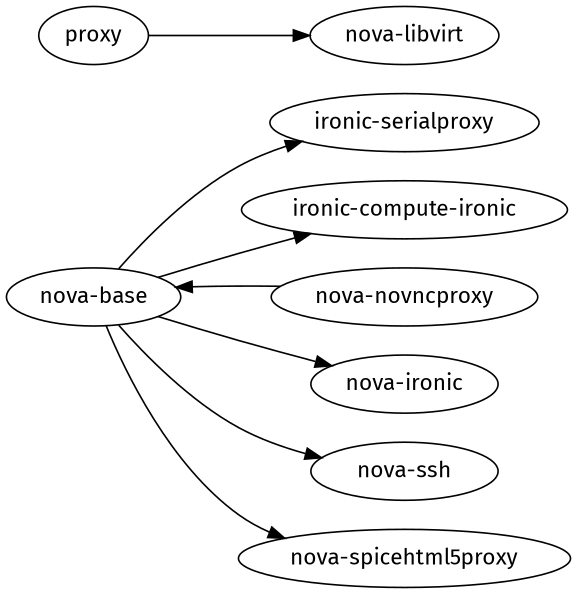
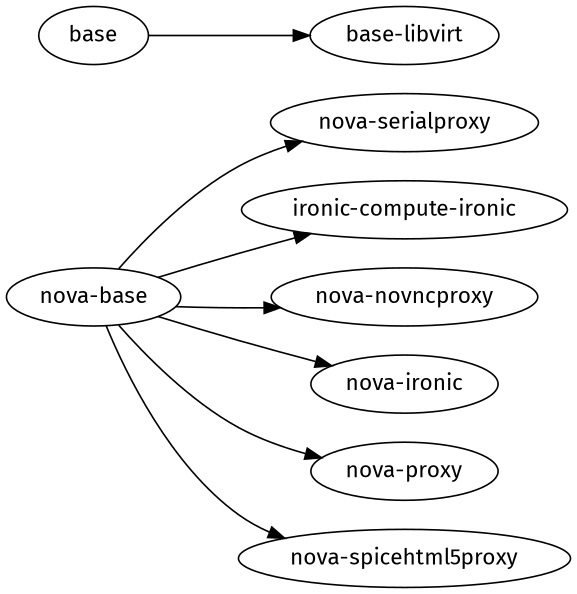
node "proxy": label "proxy" -> "base"
node "nova-libvirt": label "nova-libvirt" -> "base-libvirt"
node "ironic-serialproxy": label "ironic-serialproxy" -> "nova-serialproxy"
edge "nova-novncproxy" -> "nova-base": reversed
node "nova-ssh": label "nova-ssh" -> "nova-proxy"
